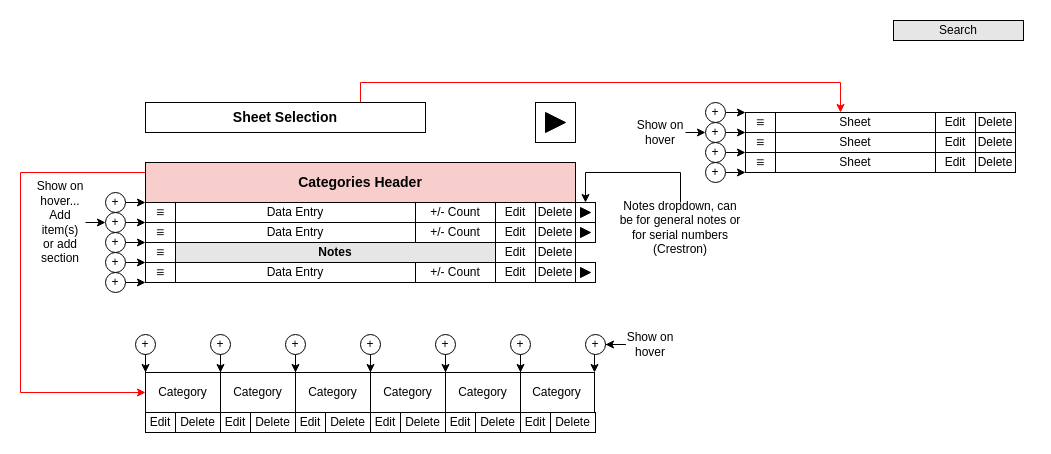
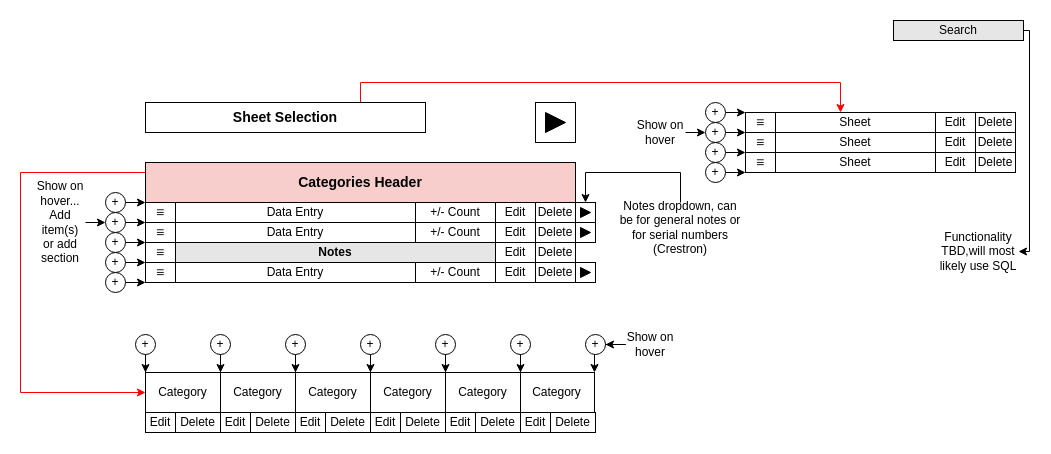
edge "Search" -> "Functionality TBD,will most likely use SQL": added
node "Functionality TBD,will most likely use SQL": added
